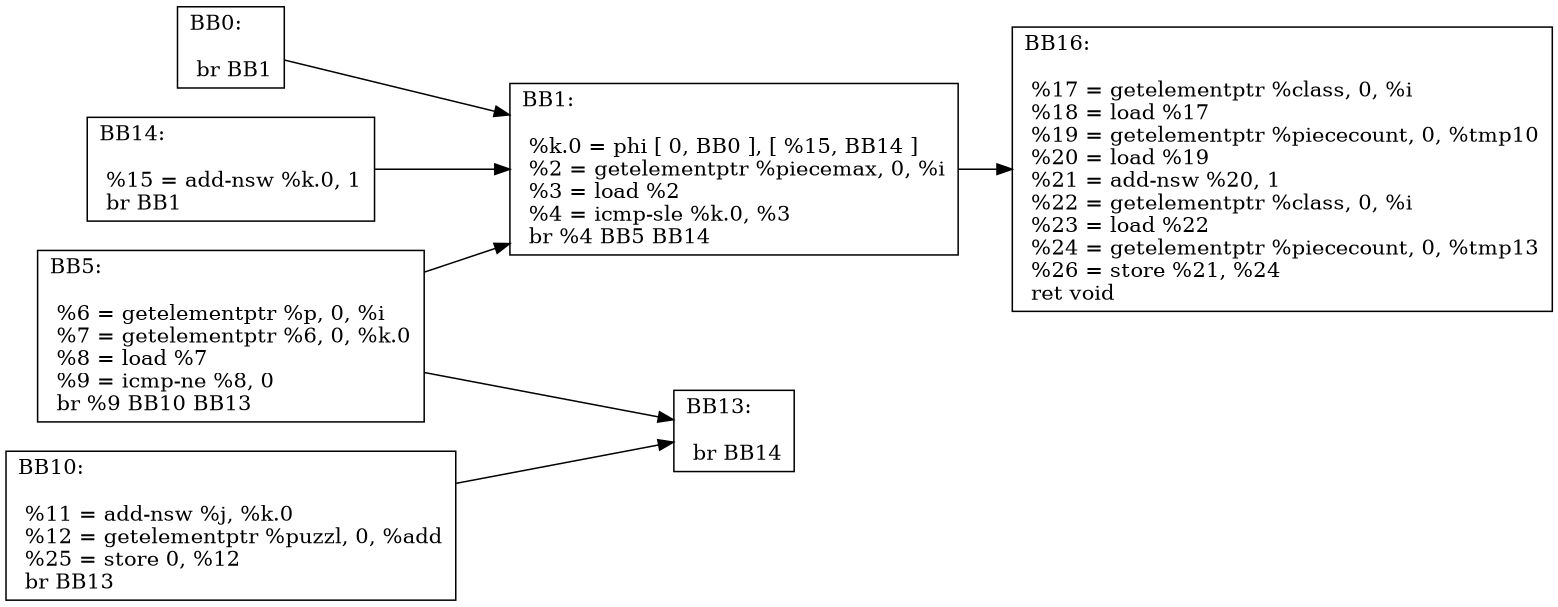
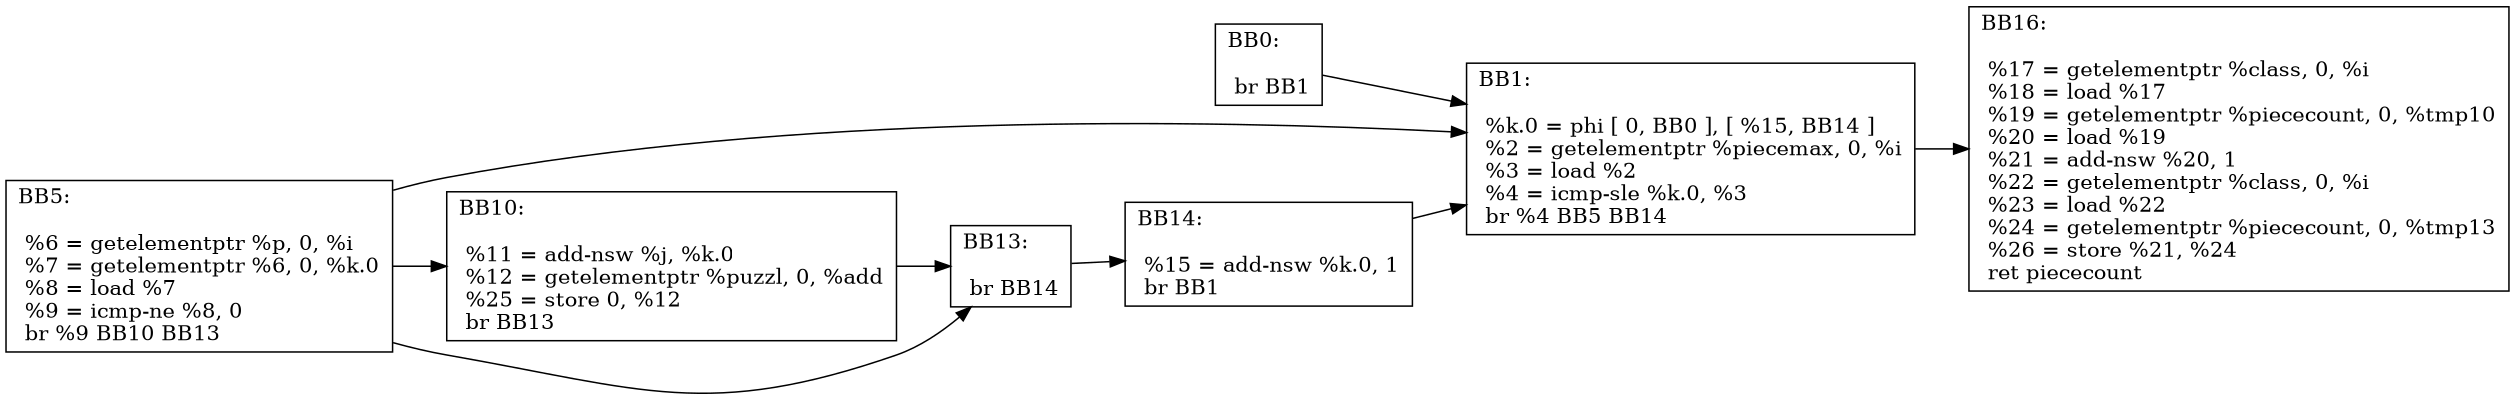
edge "BB13:" -> "BB14:": added
edge "BB5:" -> "BB10:": added
node "BB16:": text "ret void" -> "ret piececount"
